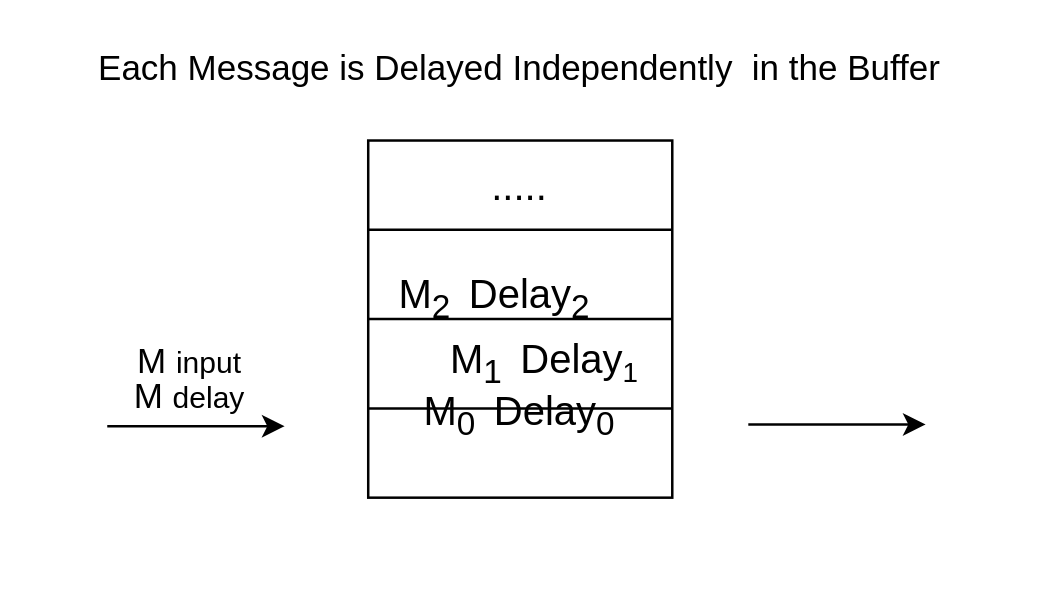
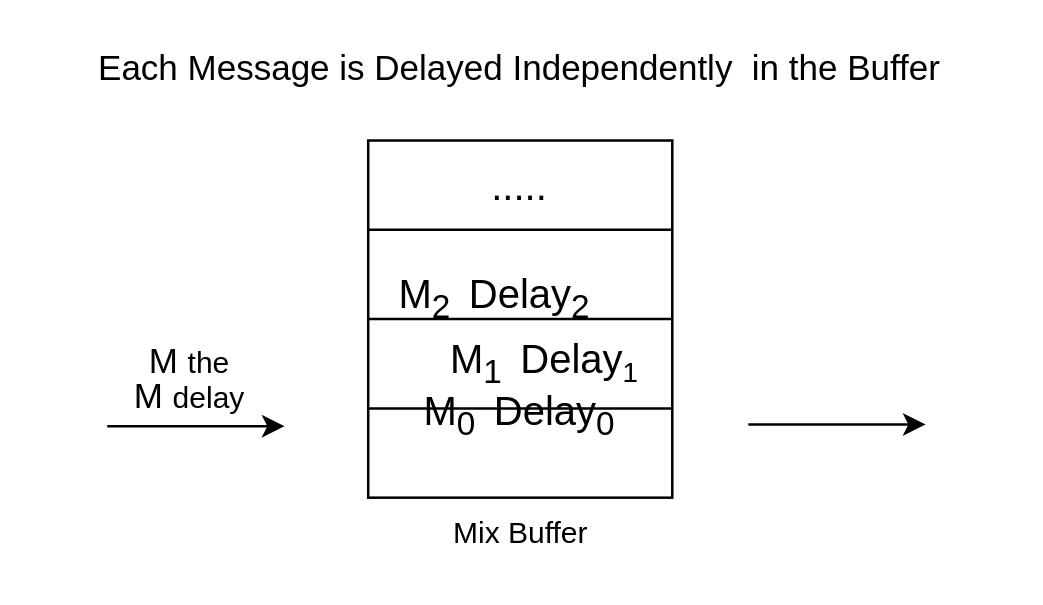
node "Μ input": label "Μ input" -> "Μ the"
node "Mix Buffer": added
